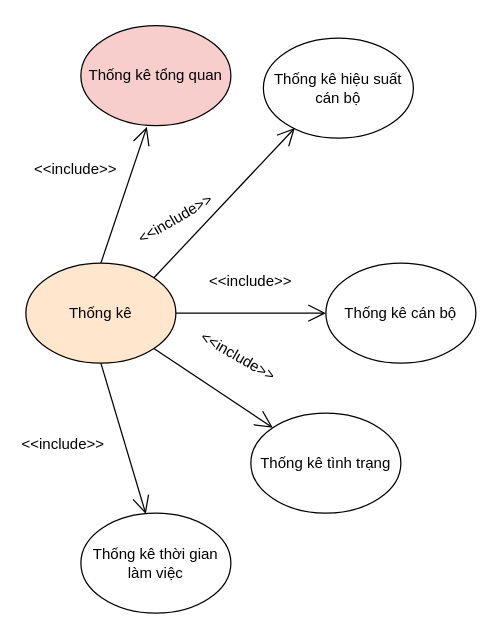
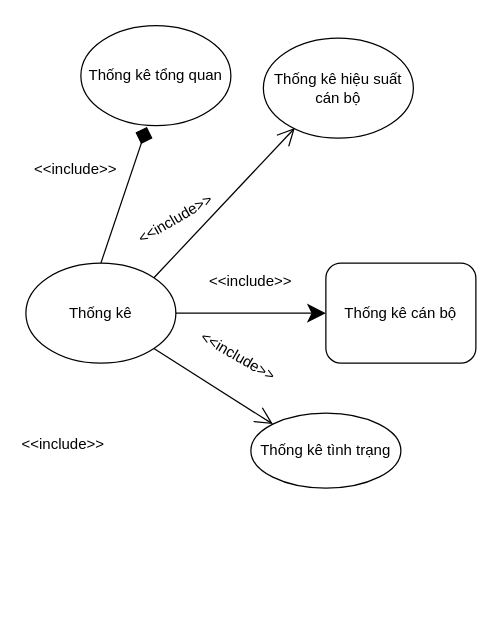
node "Thống kê tổng quan": fillcolor #f8cecc -> #ffffff
edge "Thống kê" -> "Thống kê tổng quan": arrowhead open -> diamond
node "Thống kê": fillcolor #ffe6cc -> #ffffff
edge "Thống kê" -> "Thống kê cán bộ": arrowhead open -> classic
node "Thống kê cán bộ": shape ellipse -> rounded rectangle
edge "Thống kê" -> "Thống kê thời gian làm việc": removed
node "Thống kê tình trạng": size 150x100 -> 150x75
node "Thống kê thời gian làm việc": removed
